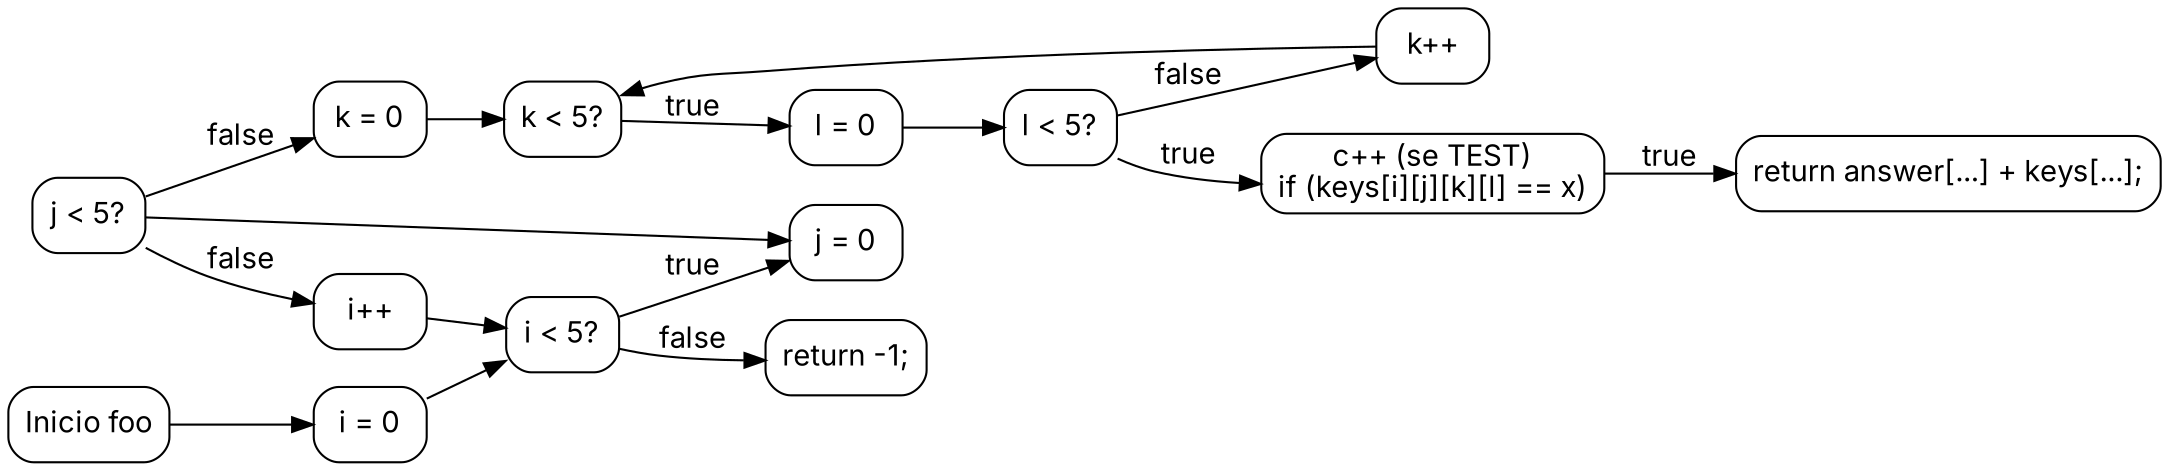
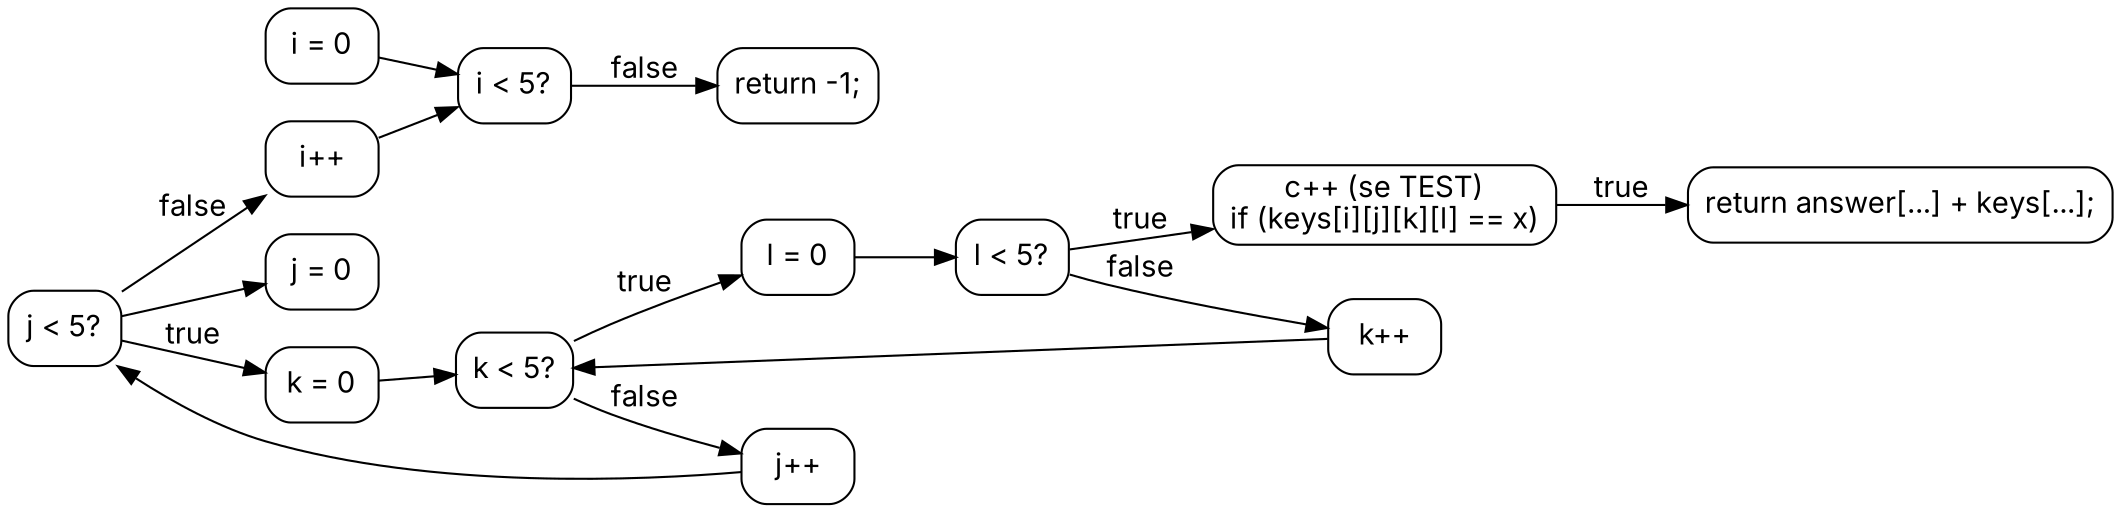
edge "j < 5?" -> "k = 0": label "false" -> "true"
edge "i < 5?" -> "j = 0": removed, label "true"
node "Inicio foo": removed
node "j++": added
